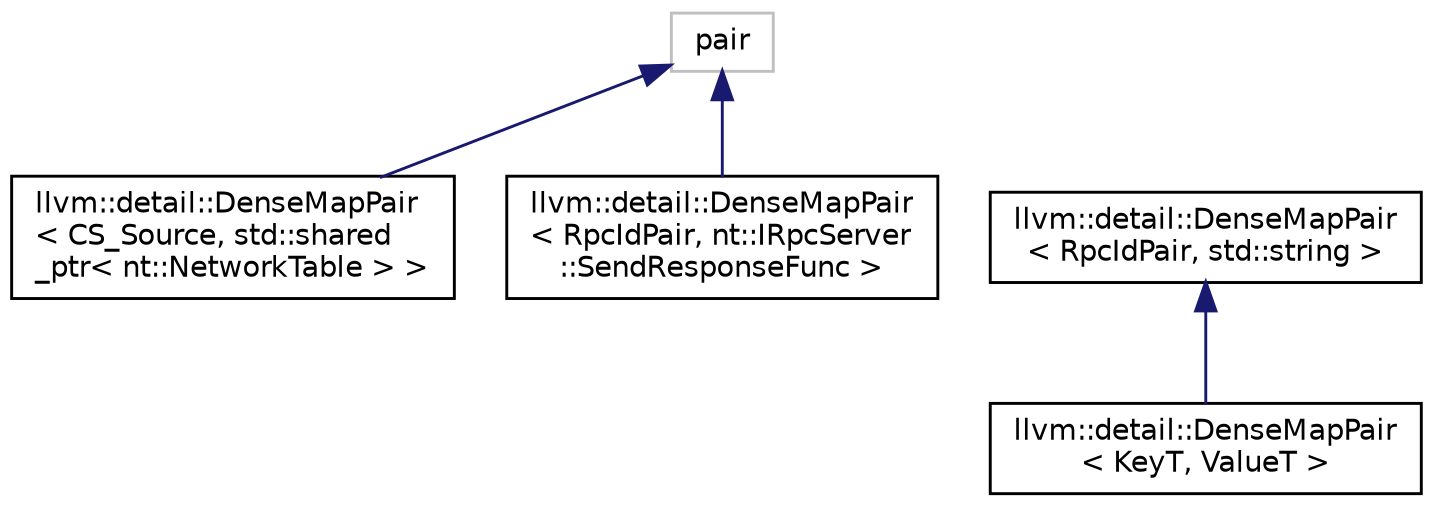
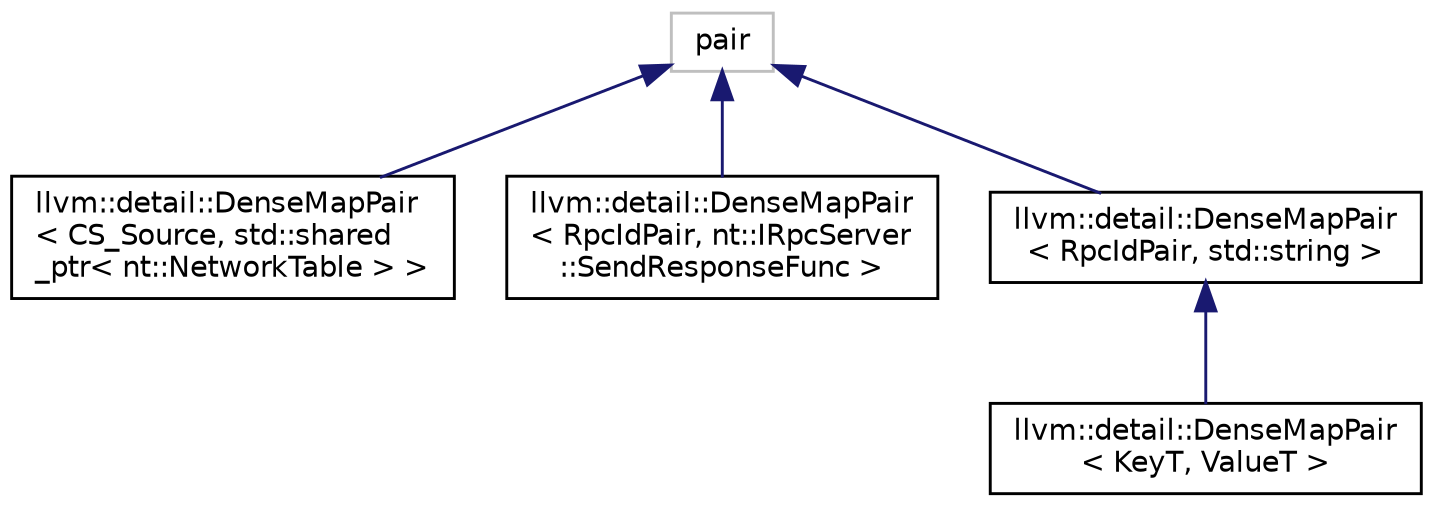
edge "llvm::detail::DenseMapPair < RpcIdPair, std::string >" -> "pair": added
